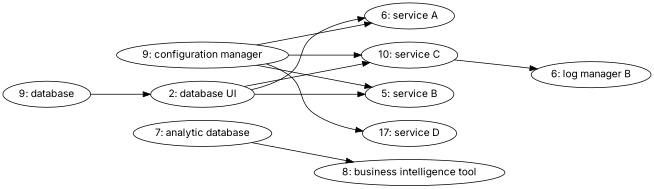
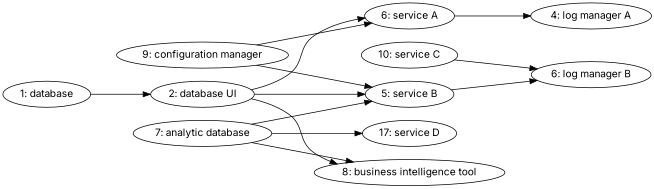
node "4: log manager A": added
edge "9: configuration manager" -> "10: service C": removed
edge "2: database UI" -> "10: service C": now "2: database UI" -> "8: business intelligence tool"
edge "5: service B" -> "6: log manager B": added
node "9: database": label "9: database" -> "1: database"
edge "9: configuration manager" -> "17: service D": now "7: analytic database" -> "17: service D"
edge "7: analytic database" -> "5: service B": added
